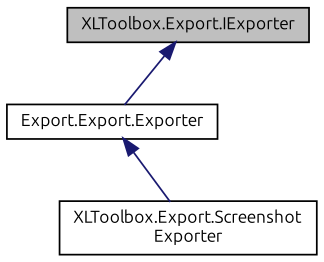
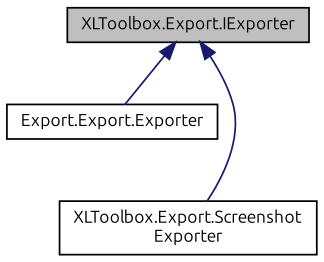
edge "XLToolbox.Export.Screenshot Exporter" -> "Export.Export.Exporter": now "XLToolbox.Export.Screenshot Exporter" -> "XLToolbox.Export.IExporter"
